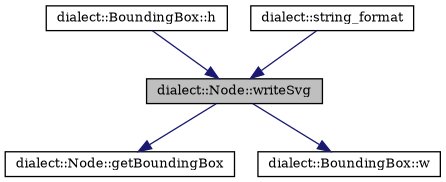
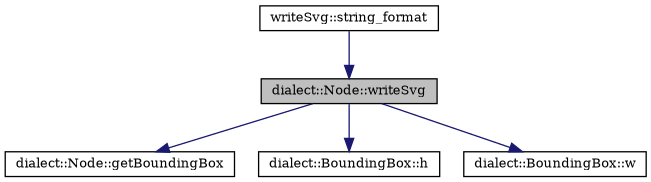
node "dialect::string_format": label "dialect::string_format" -> "writeSvg::string_format"
edge "dialect::BoundingBox::h" -> "dialect::Node::writeSvg": reversed
